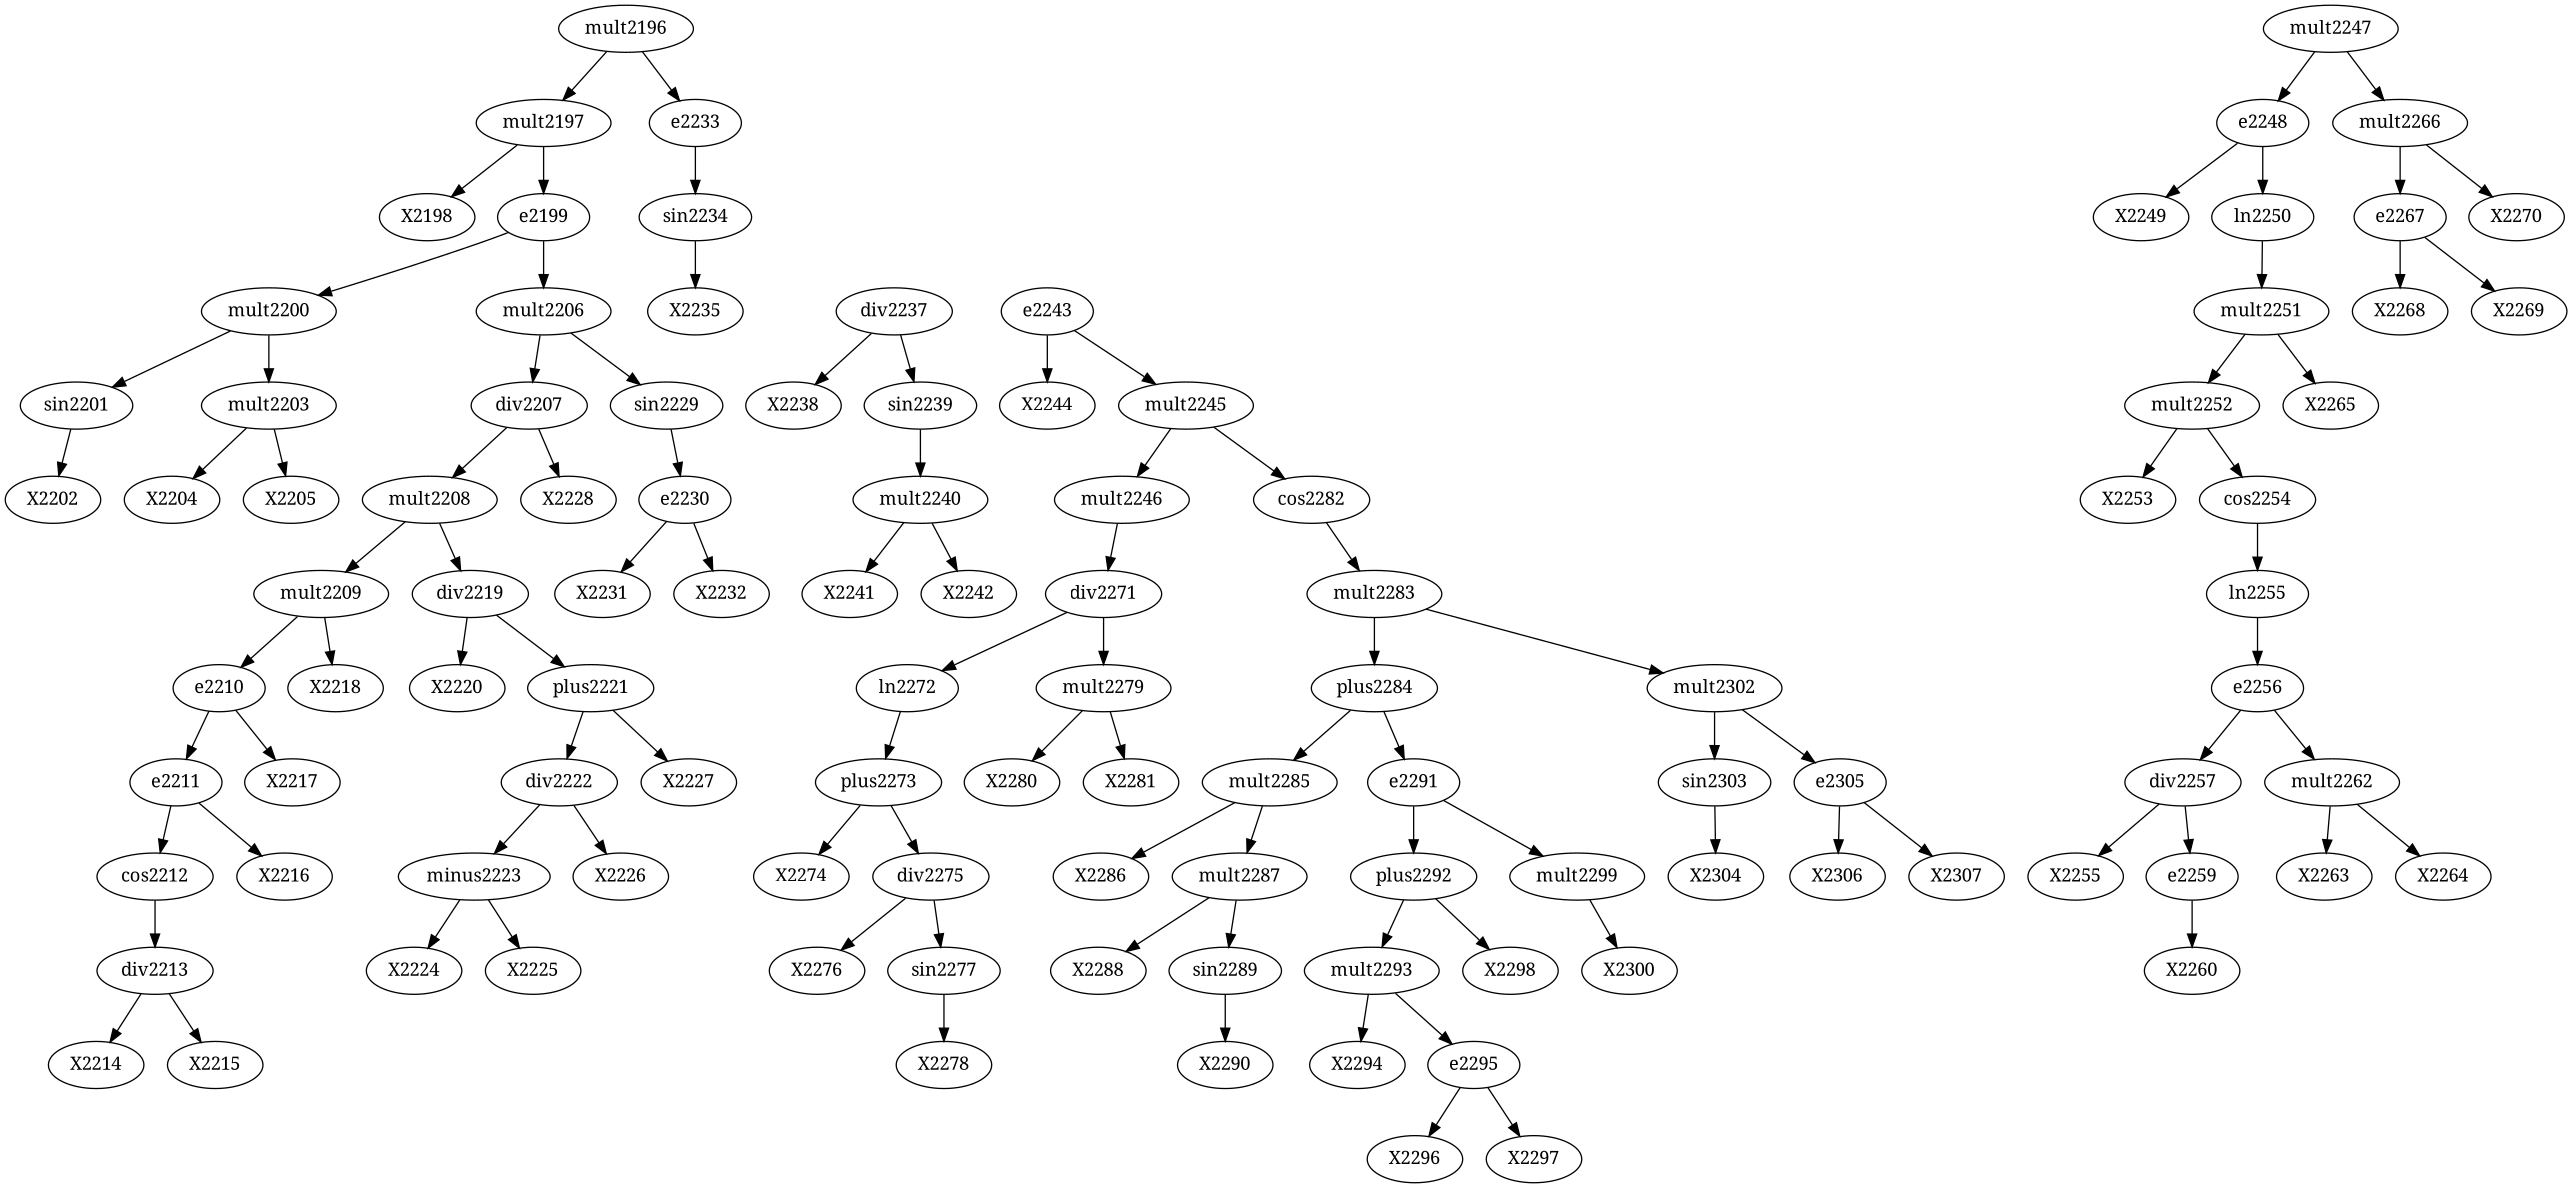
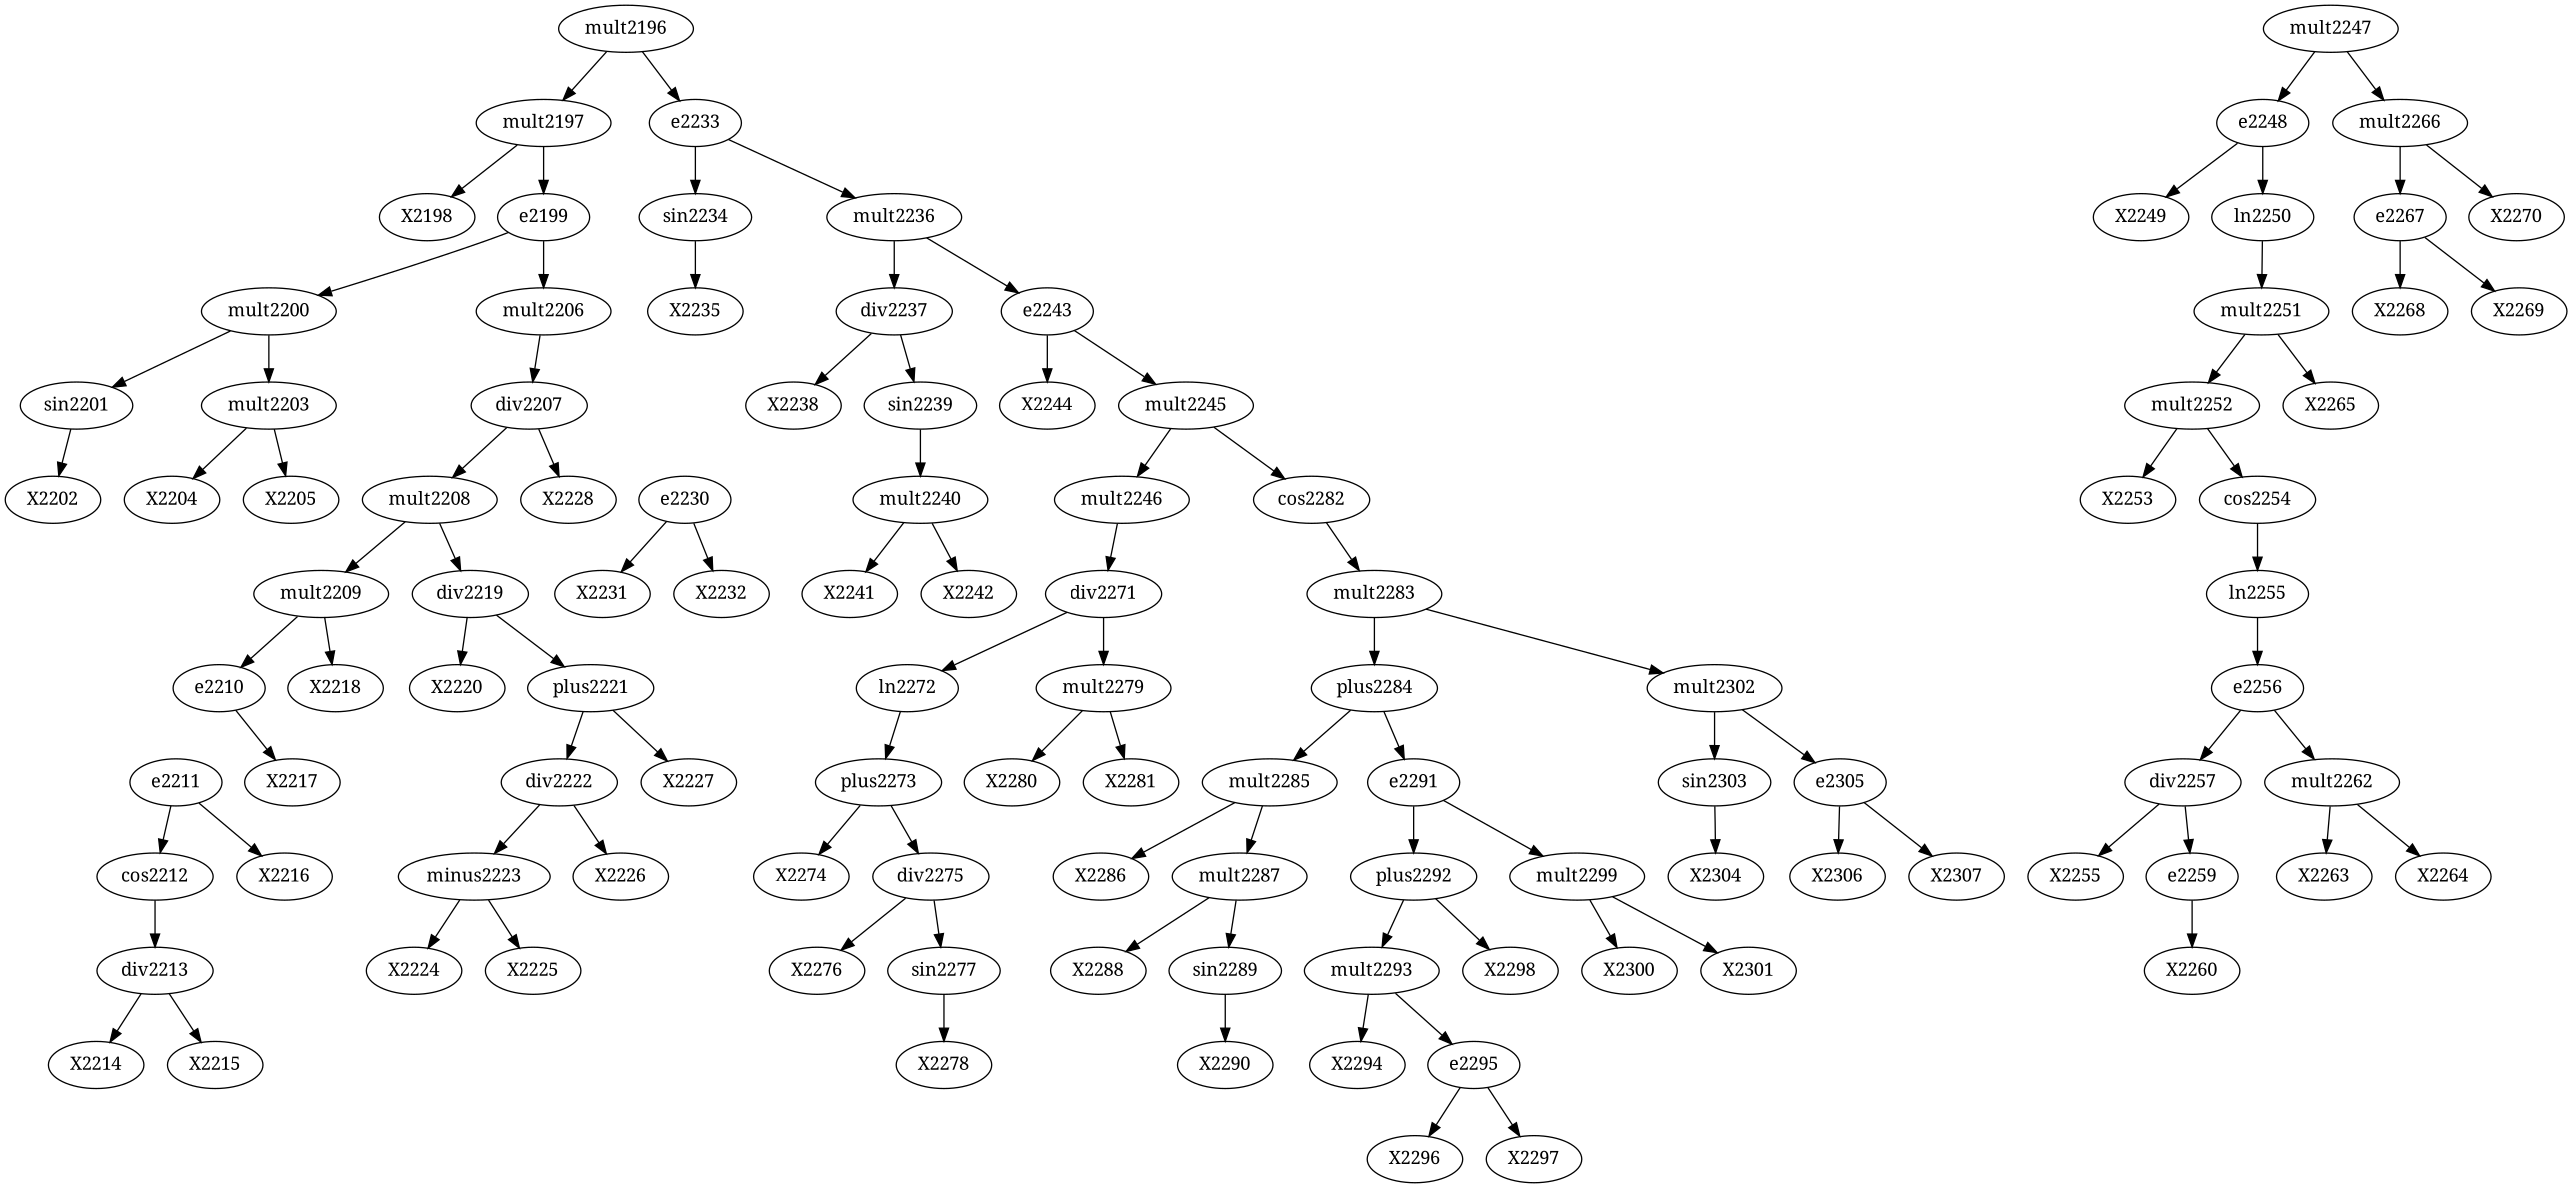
node "mult2236": added
node "sin2229": removed
edge "e2210" -> "e2211": removed
node "X2301": added
